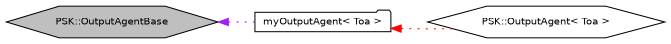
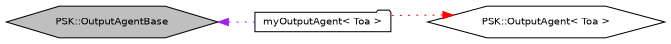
edge "PSK::OutputAgent< Toa >" -> "myOutputAgent< Toa >": reversed
